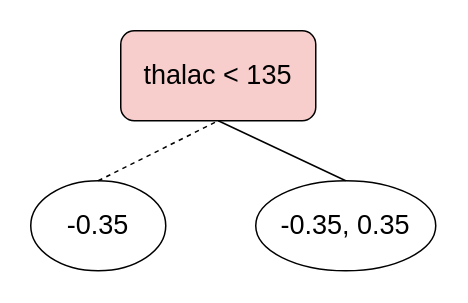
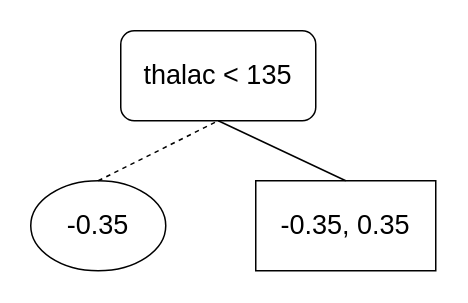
node "thalac < 135": fillcolor #f8cecc -> #ffffff
node "-0.35, 0.35": shape ellipse -> rectangle
